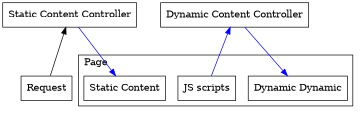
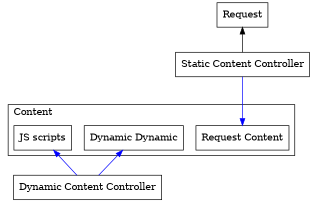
edge "JS scripts" -> "Dynamic Content Controller": reversed
edge "Request" -> "Static Content Controller": reversed
cluster "Page": label "Page" -> "Content"
node "Static Content": label "Static Content" -> "Request Content"
